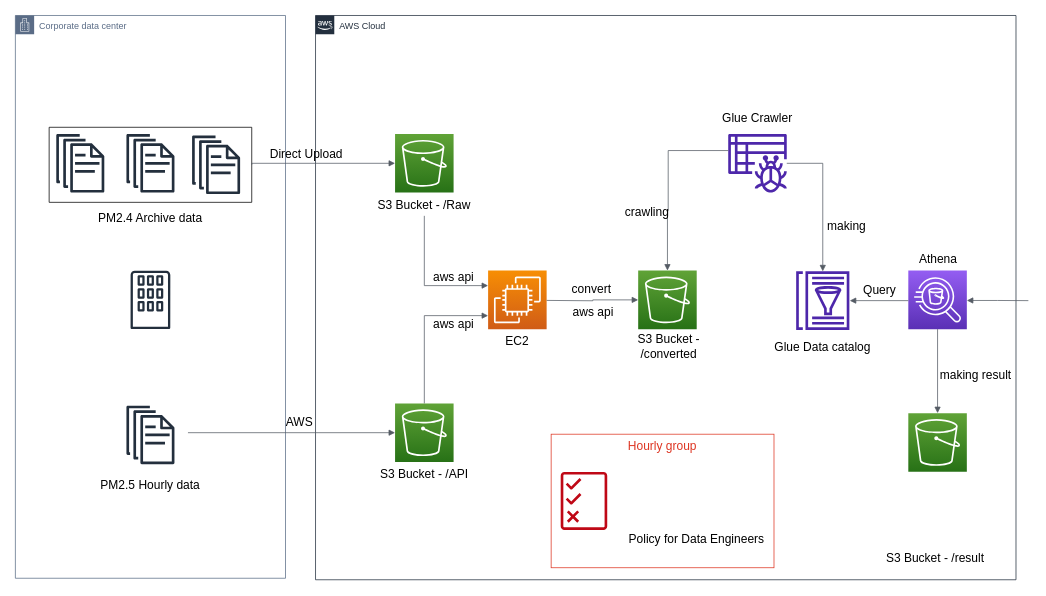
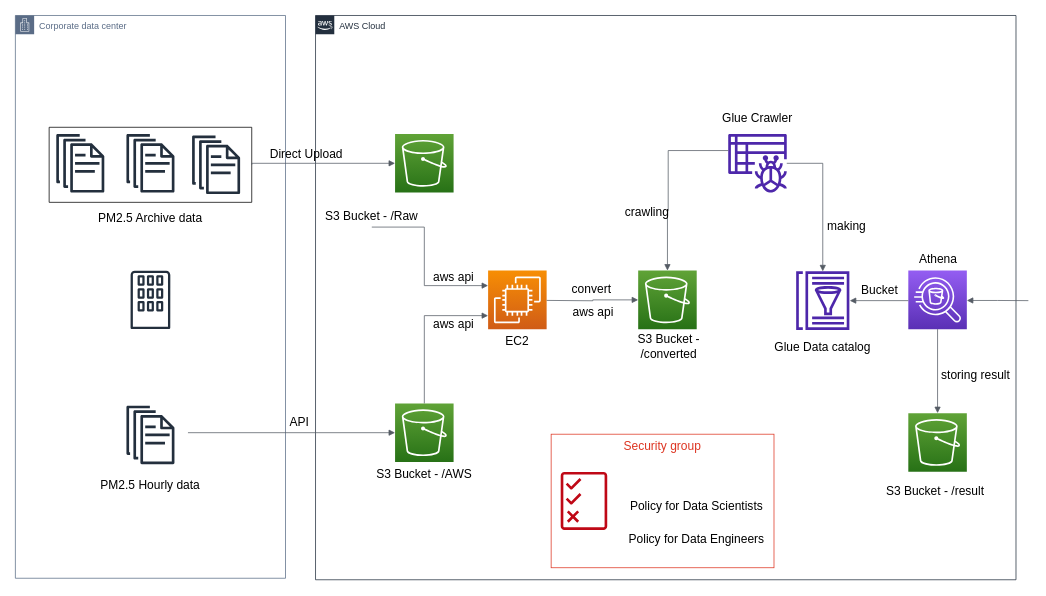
node "S3 Bucket - /Raw": moved (424, 204) -> (372, 216)
node "PM2.4 Archive data": label "PM2.4 Archive data" -> "PM2.5 Archive data"
node "Query": label "Query" -> "Bucket"
node "making result": label "making result" -> "storing result"
node "AWS": label "AWS" -> "API"
node "Hourly group": label "Hourly group" -> "Security group"
node "S3 Bucket - /API": label "S3 Bucket - /API" -> "S3 Bucket - /AWS"
node "Policy for Data Scientists": added
node "S3 Bucket - /result": moved (935, 558) -> (935, 490)
